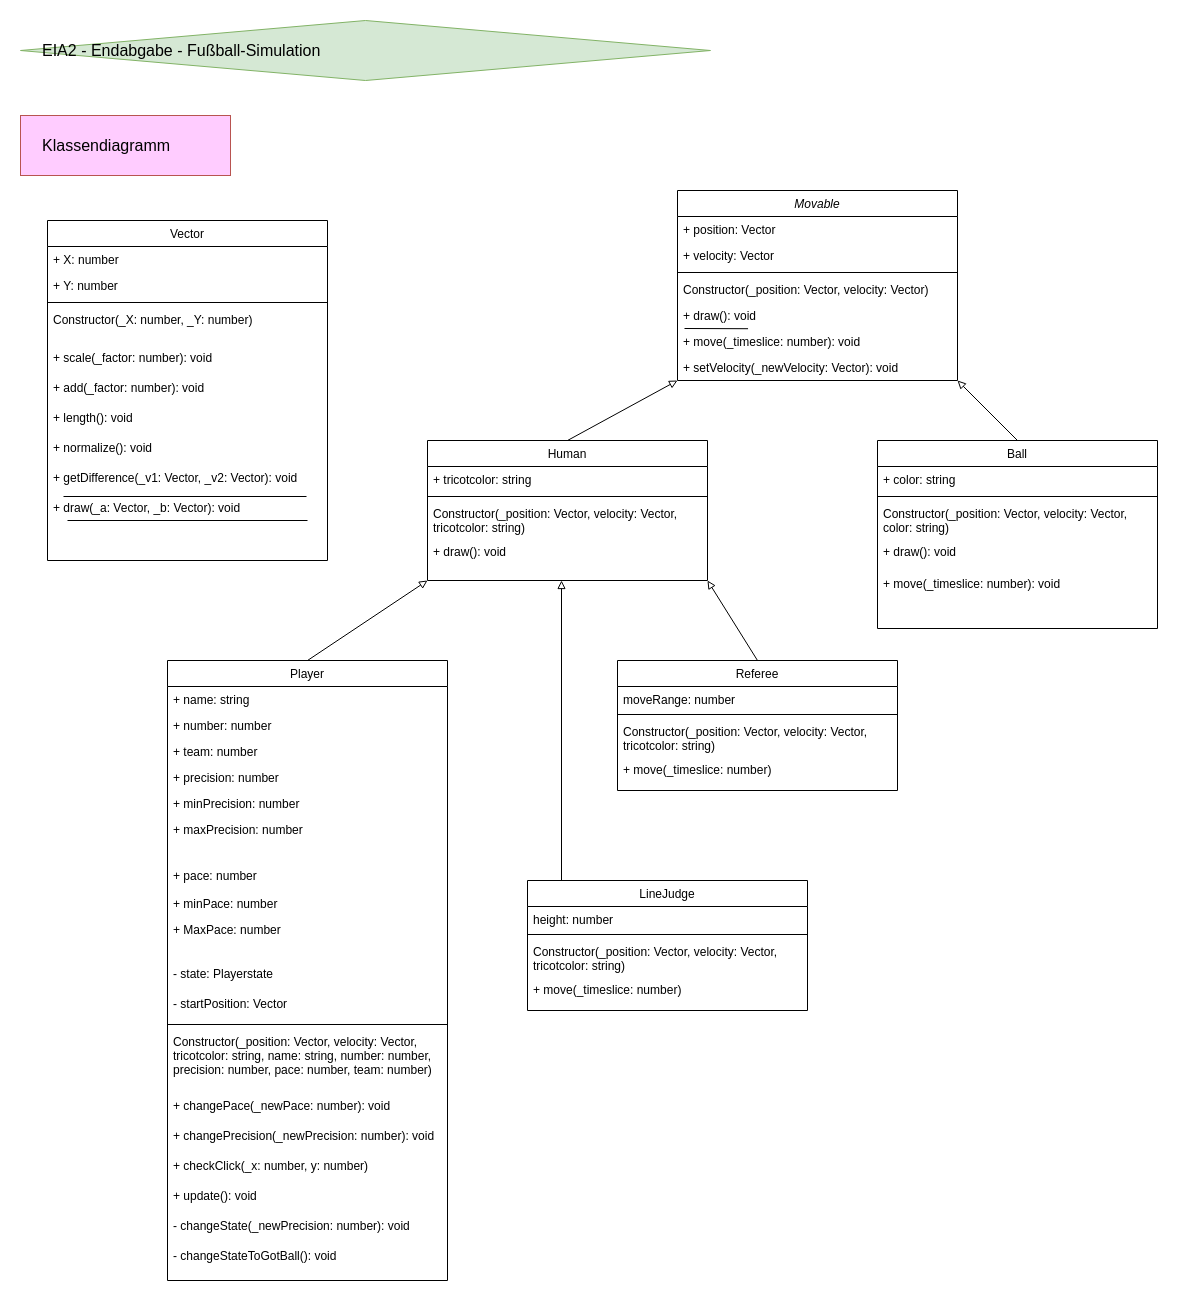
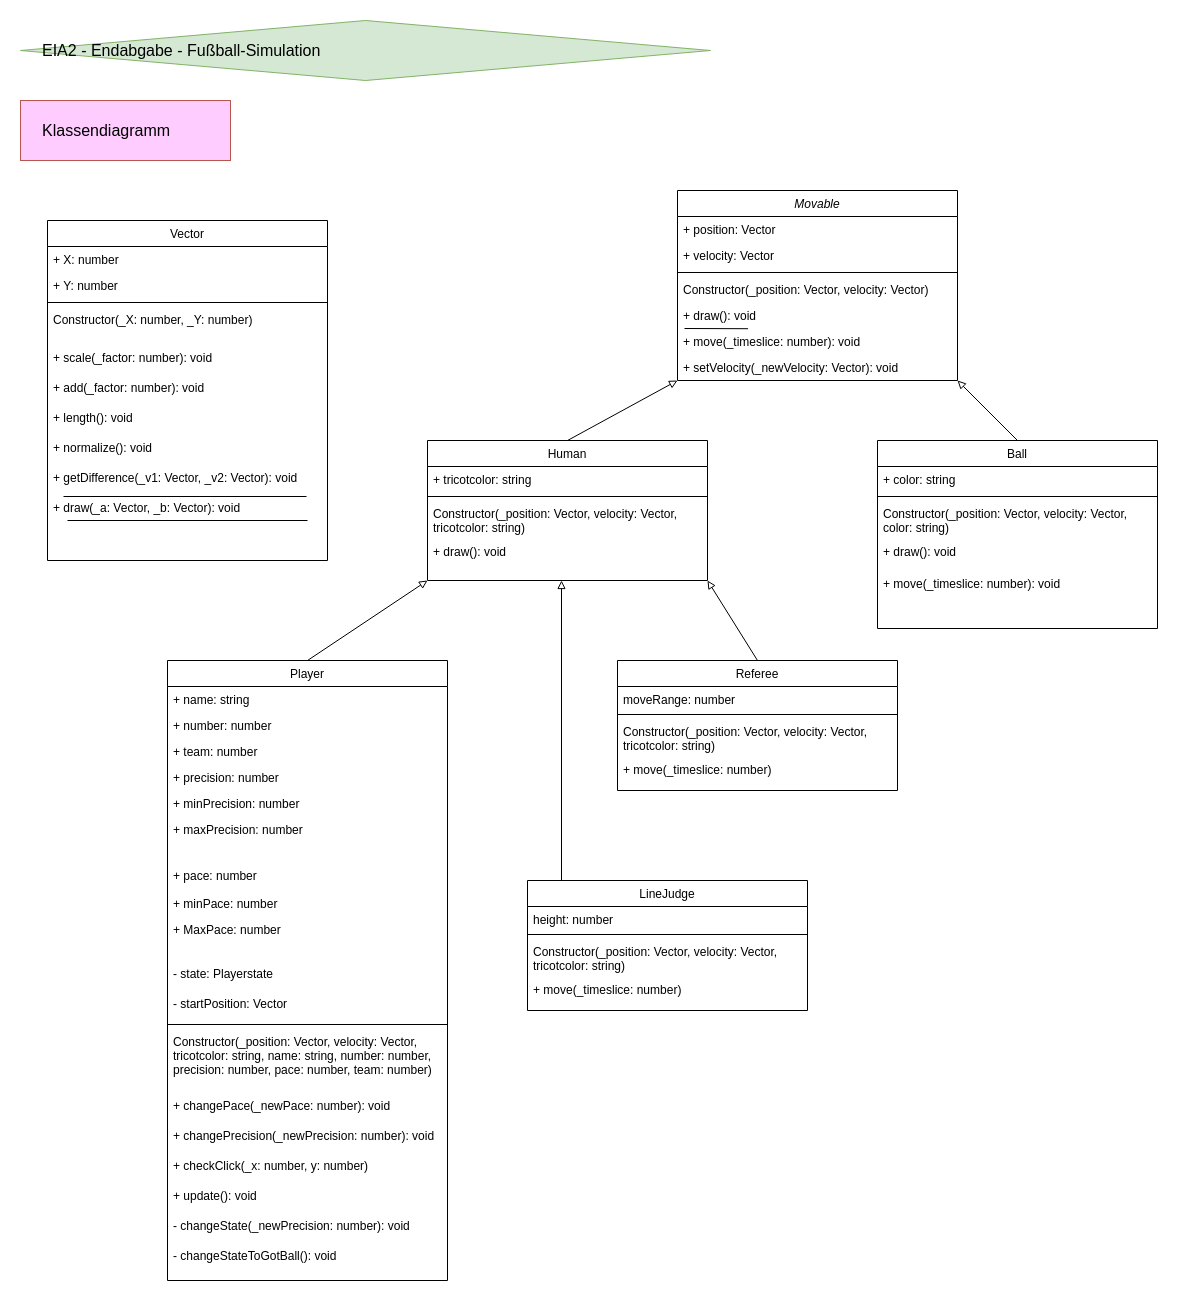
node "Klassendiagramm": moved (126, 146) -> (126, 131)
